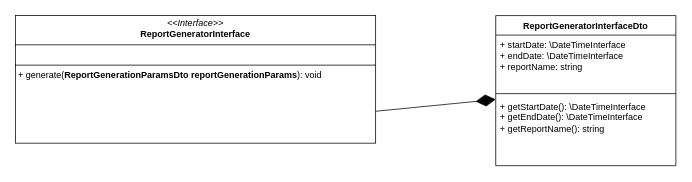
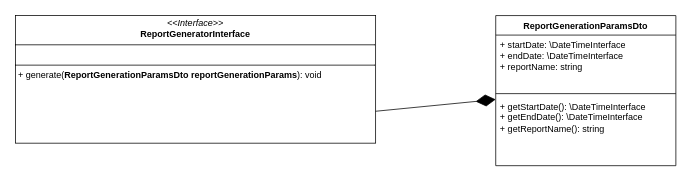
node "ReportGeneratorInterfaceDto": label "ReportGeneratorInterfaceDto" -> "ReportGenerationParamsDto"
